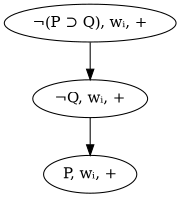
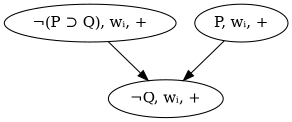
edge "¬Q, wᵢ, +" -> "P, wᵢ, +": reversed
